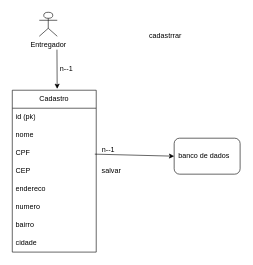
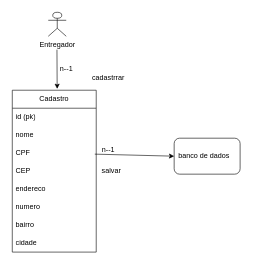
node "Entregador": moved (48, 24) -> (57, 24)
node "cadastrrar": moved (165, 36) -> (108, 78)
